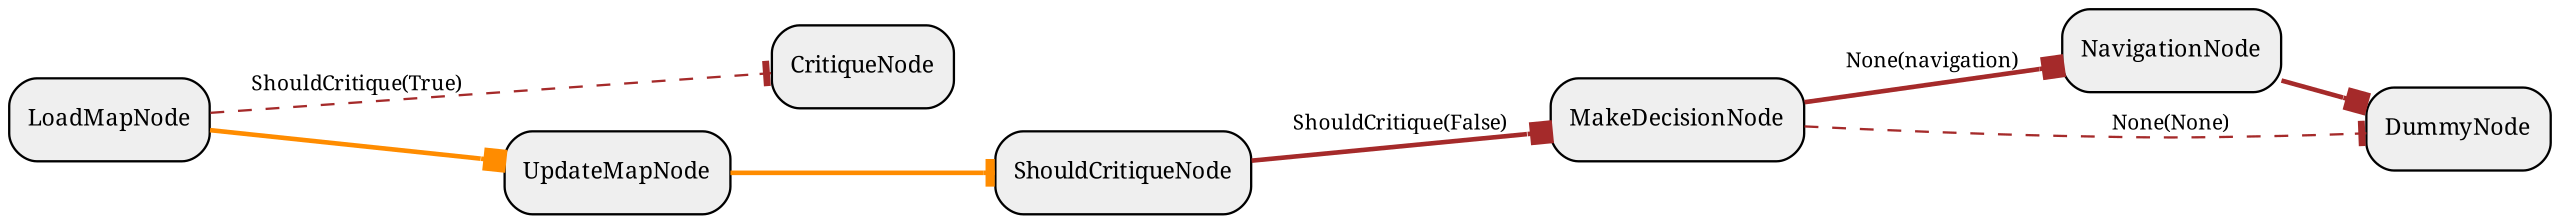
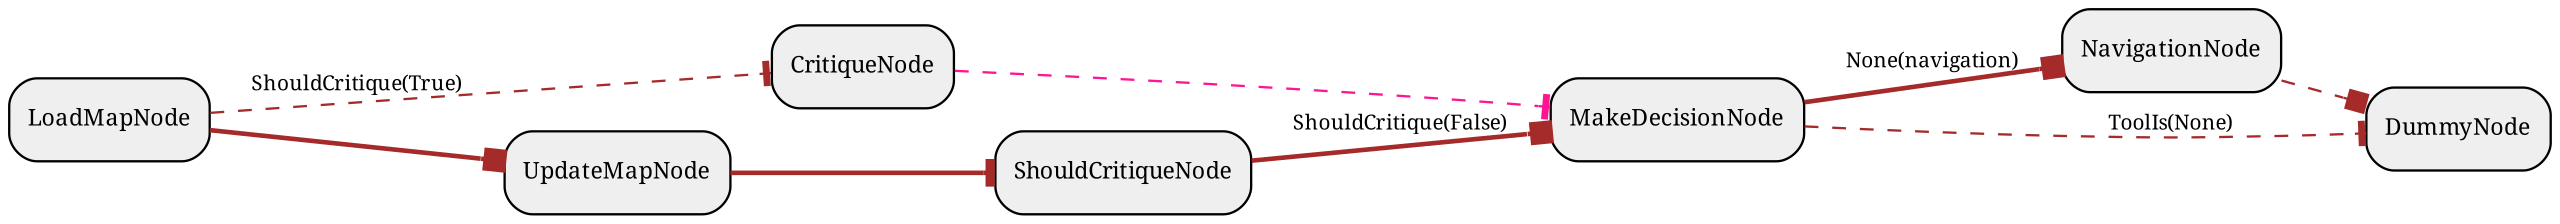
edge "CritiqueNode" -> "MakeDecisionNode": added
edge "NavigationNode" -> "DummyNode": style bold -> dashed
edge "MakeDecisionNode" -> "DummyNode": label "None(None)" -> "ToolIs(None)"
edge "LoadMapNode" -> "UpdateMapNode": color darkorange -> brown
edge "UpdateMapNode" -> "ShouldCritiqueNode": color darkorange -> brown
